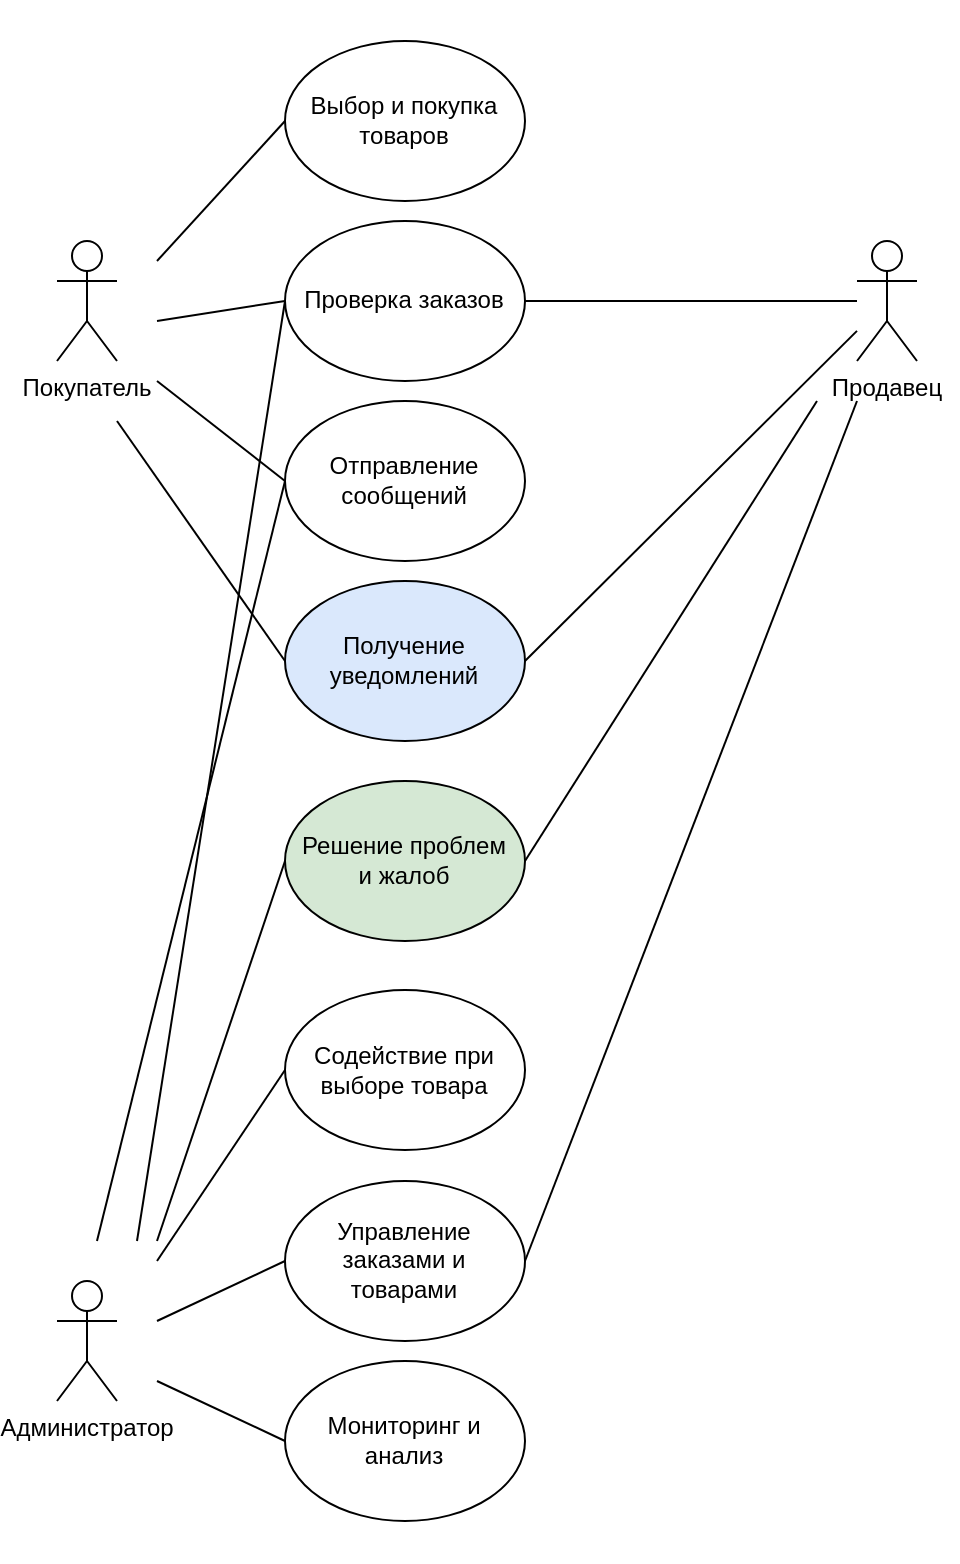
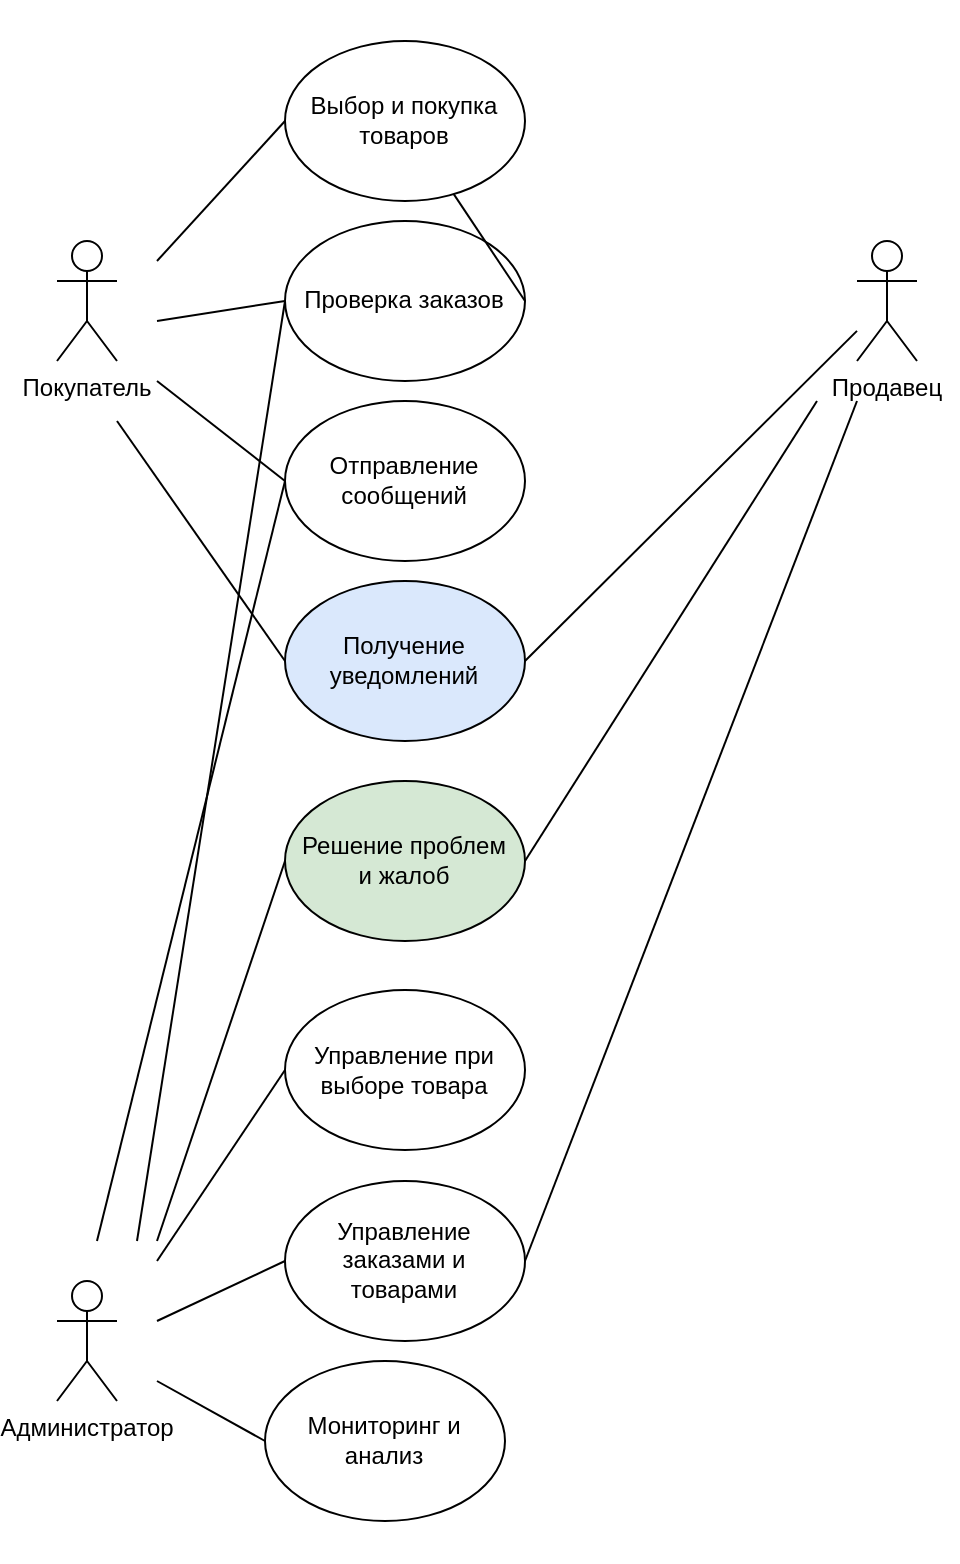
edge "Проверка заказов" -- "Продавец": now "Проверка заказов" -- "Выбор и покупка товаров"
node "Содействие при выборе товара": label "Содействие при выборе товара" -> "Управление при выборе товара"
node "Мониторинг и анализ": moved (405, 1441) -> (385, 1441)
